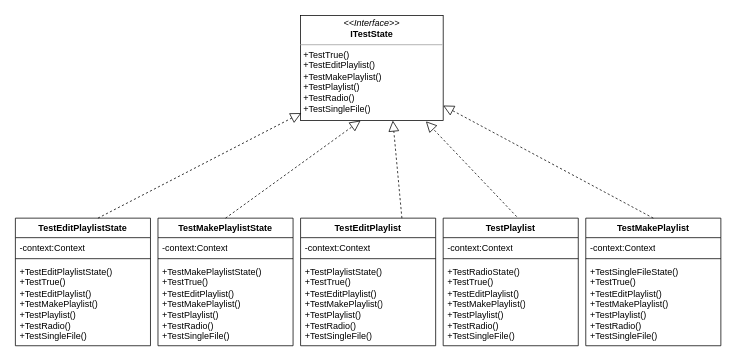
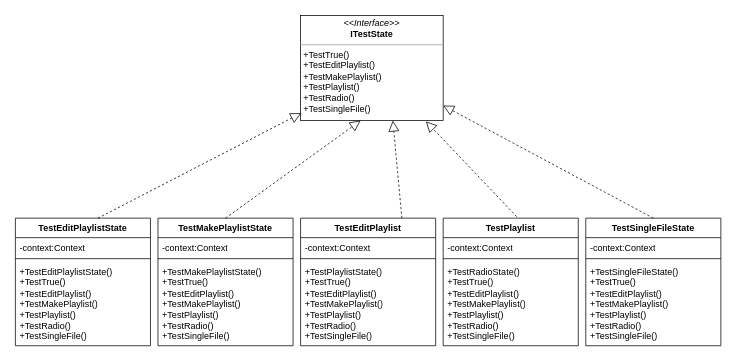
node "TestMakePlaylist": label "TestMakePlaylist" -> "TestSingleFileState"
